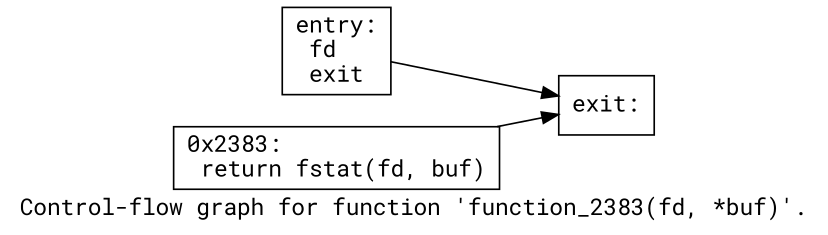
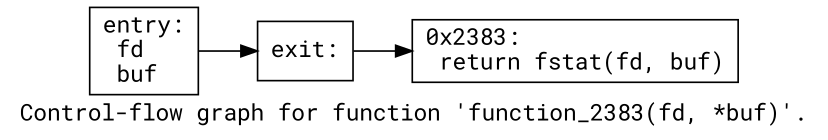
node "entry:": text "exit" -> "buf"
edge "0x2383:" -> "exit:": reversed
